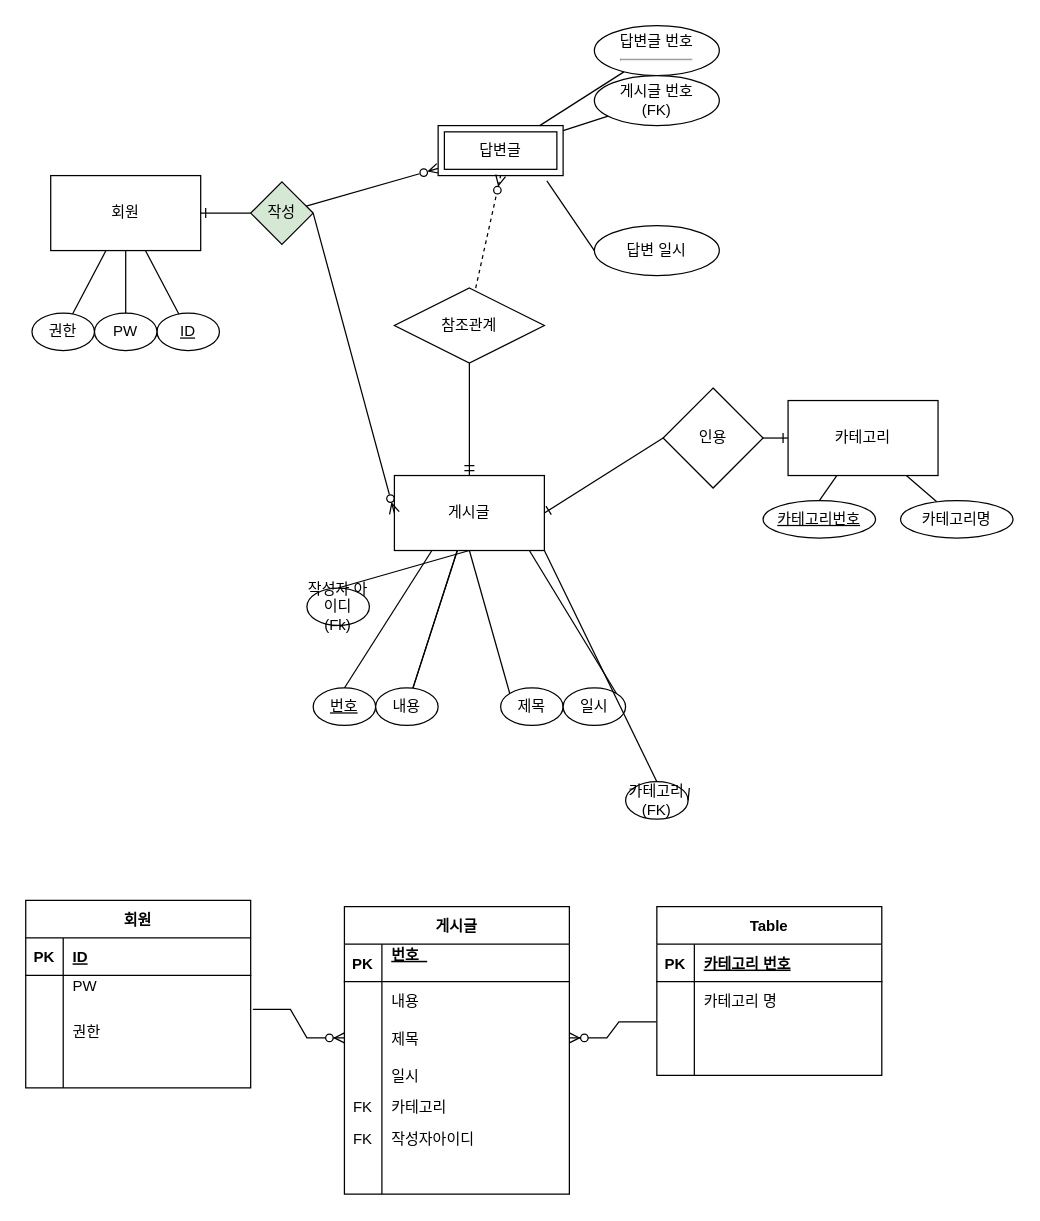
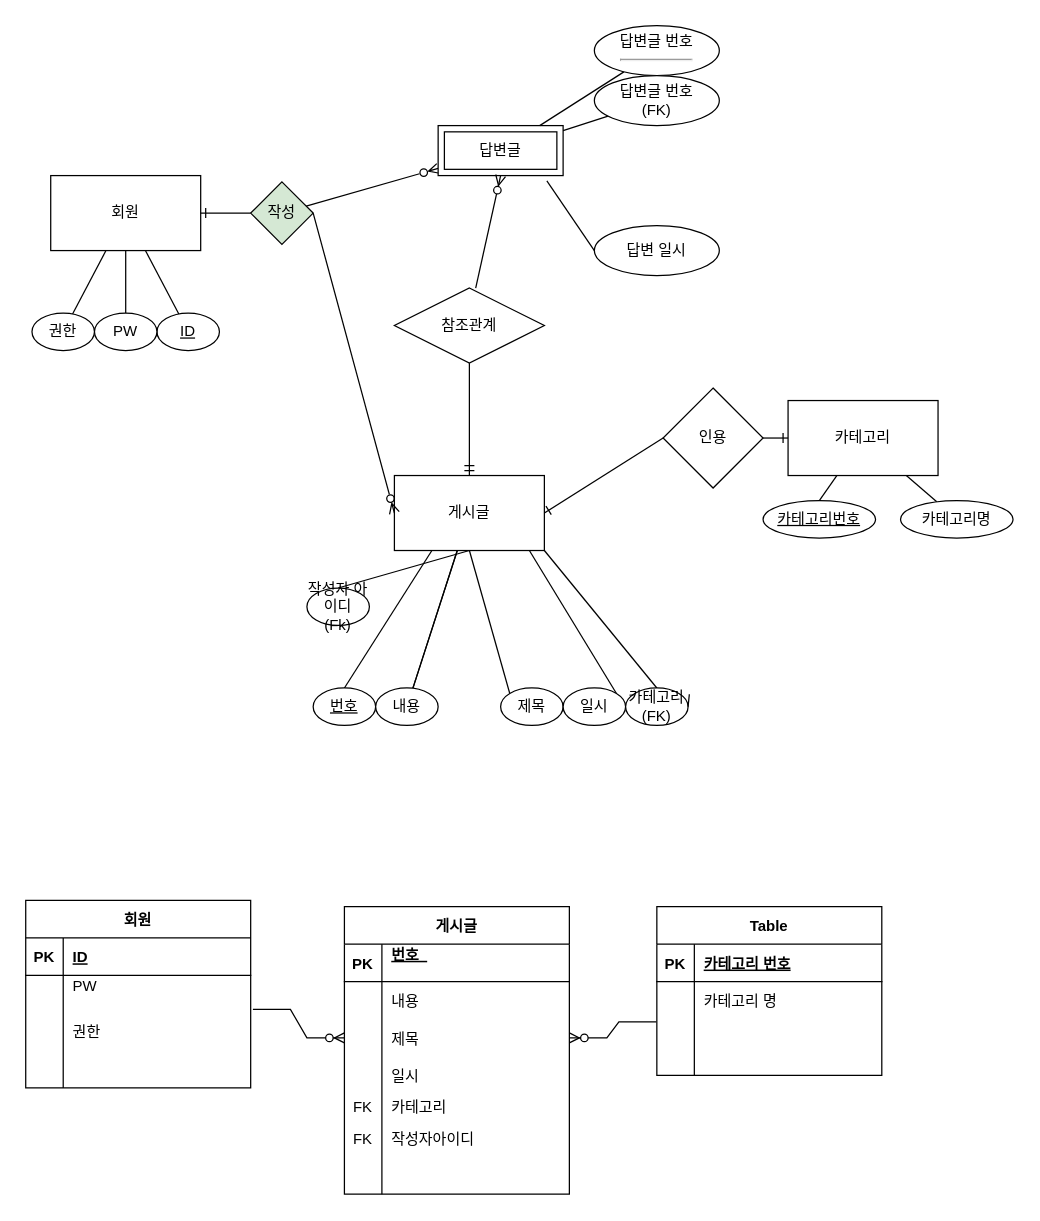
node "게시글 번호 (FK)": label "게시글 번호 (FK)" -> "답변글 번호 (FK)"
edge "참조관계" -> "답변글": style dashed -> solid
node "카테고리 (FK)": moved (657, 801) -> (657, 707)
